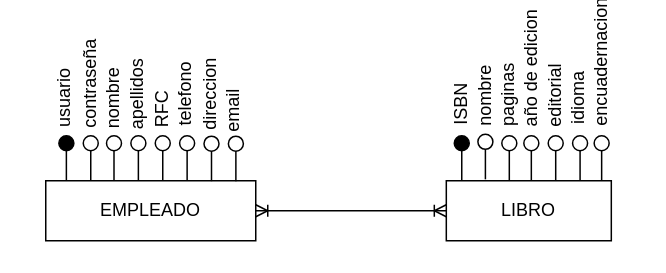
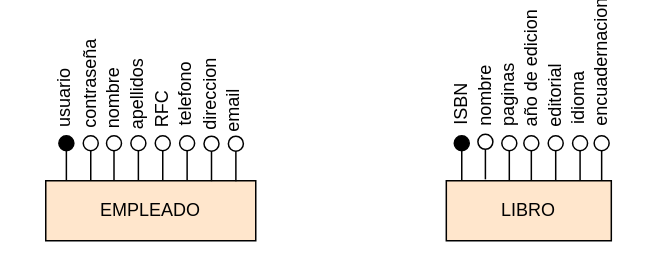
node "EMPLEADO": fillcolor #ffffff -> #ffe6cc
edge "EMPLEADO" -- "LIBRO": removed
node "LIBRO": fillcolor #ffffff -> #ffe6cc
